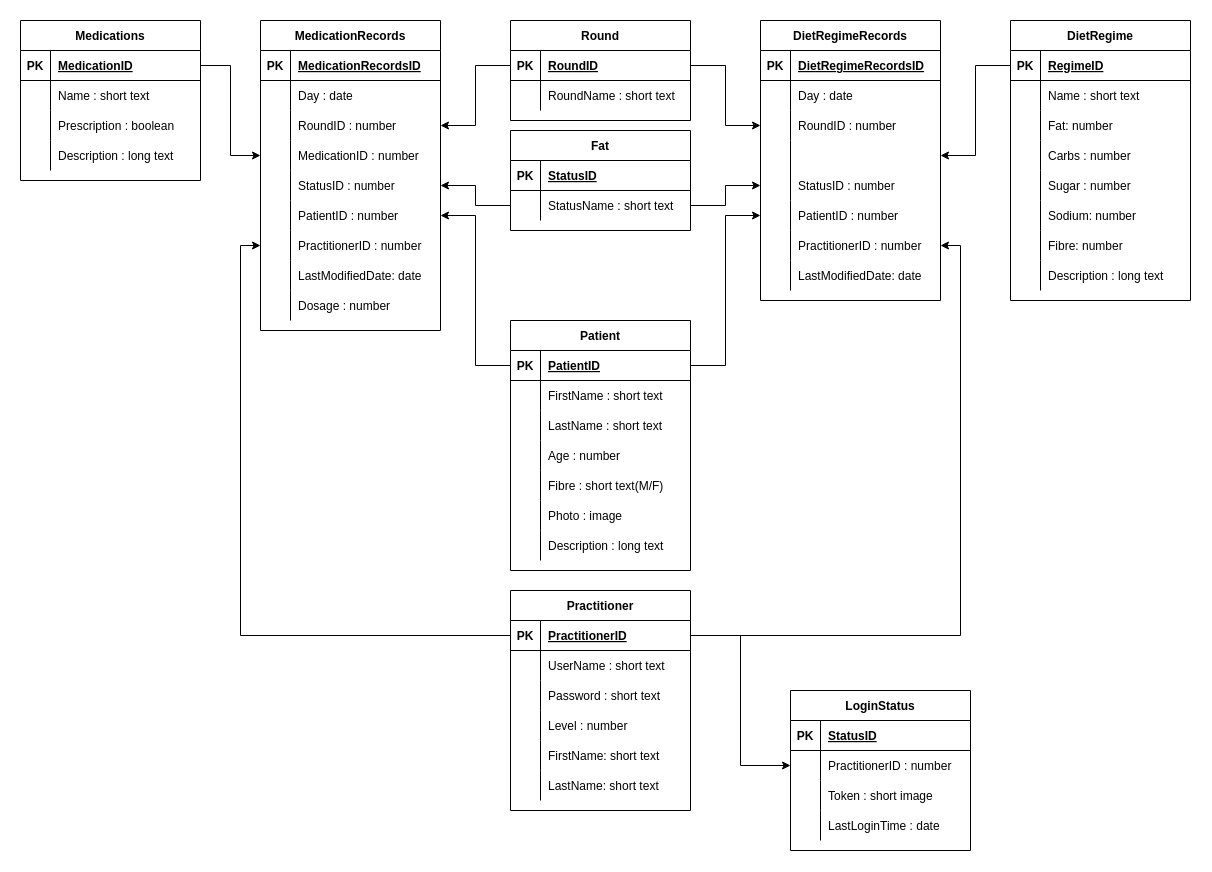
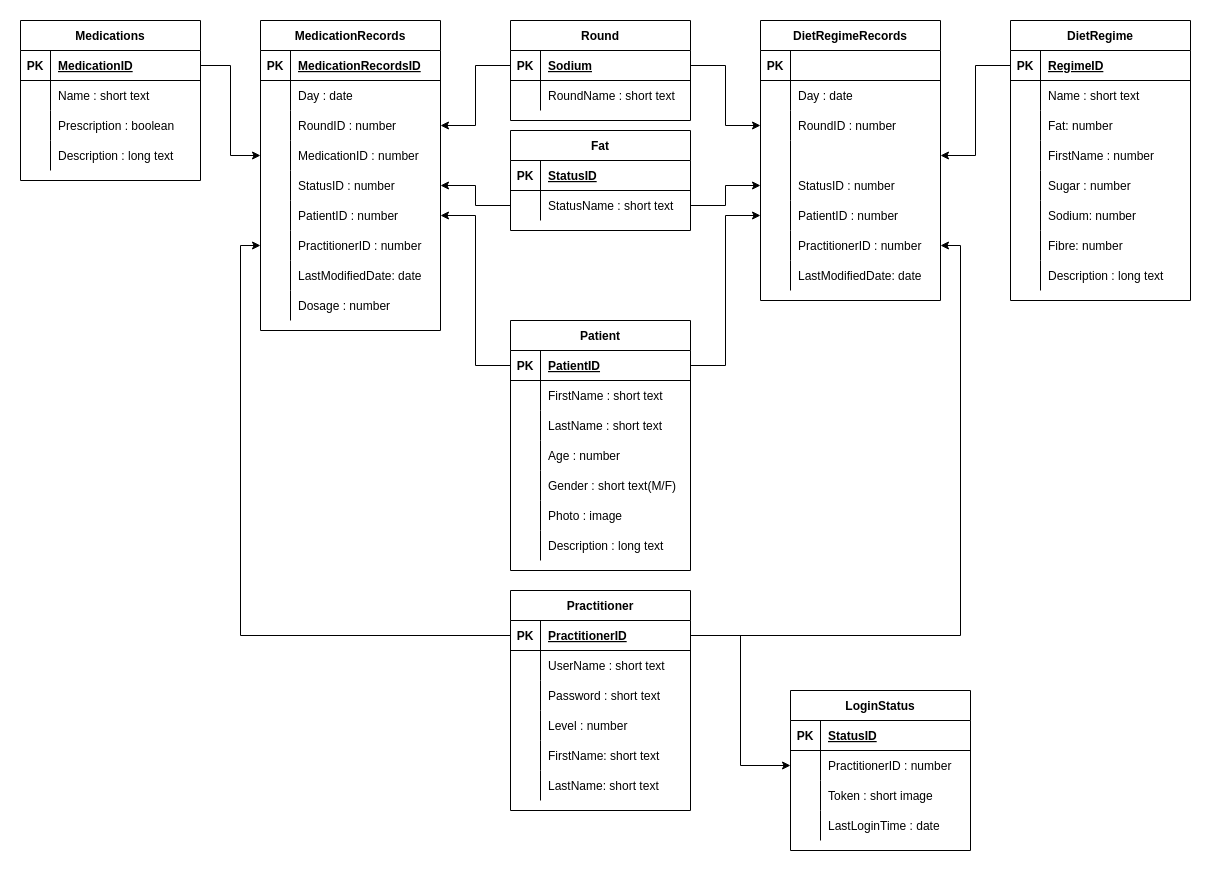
node "RoundID": label "RoundID" -> "Sodium"
node "DietRegimeRecordsID": removed
node "Carbs : number": label "Carbs : number" -> "FirstName : number"
node "Fibre : short text(M/F)": label "Fibre : short text(M/F)" -> "Gender : short text(M/F)"
